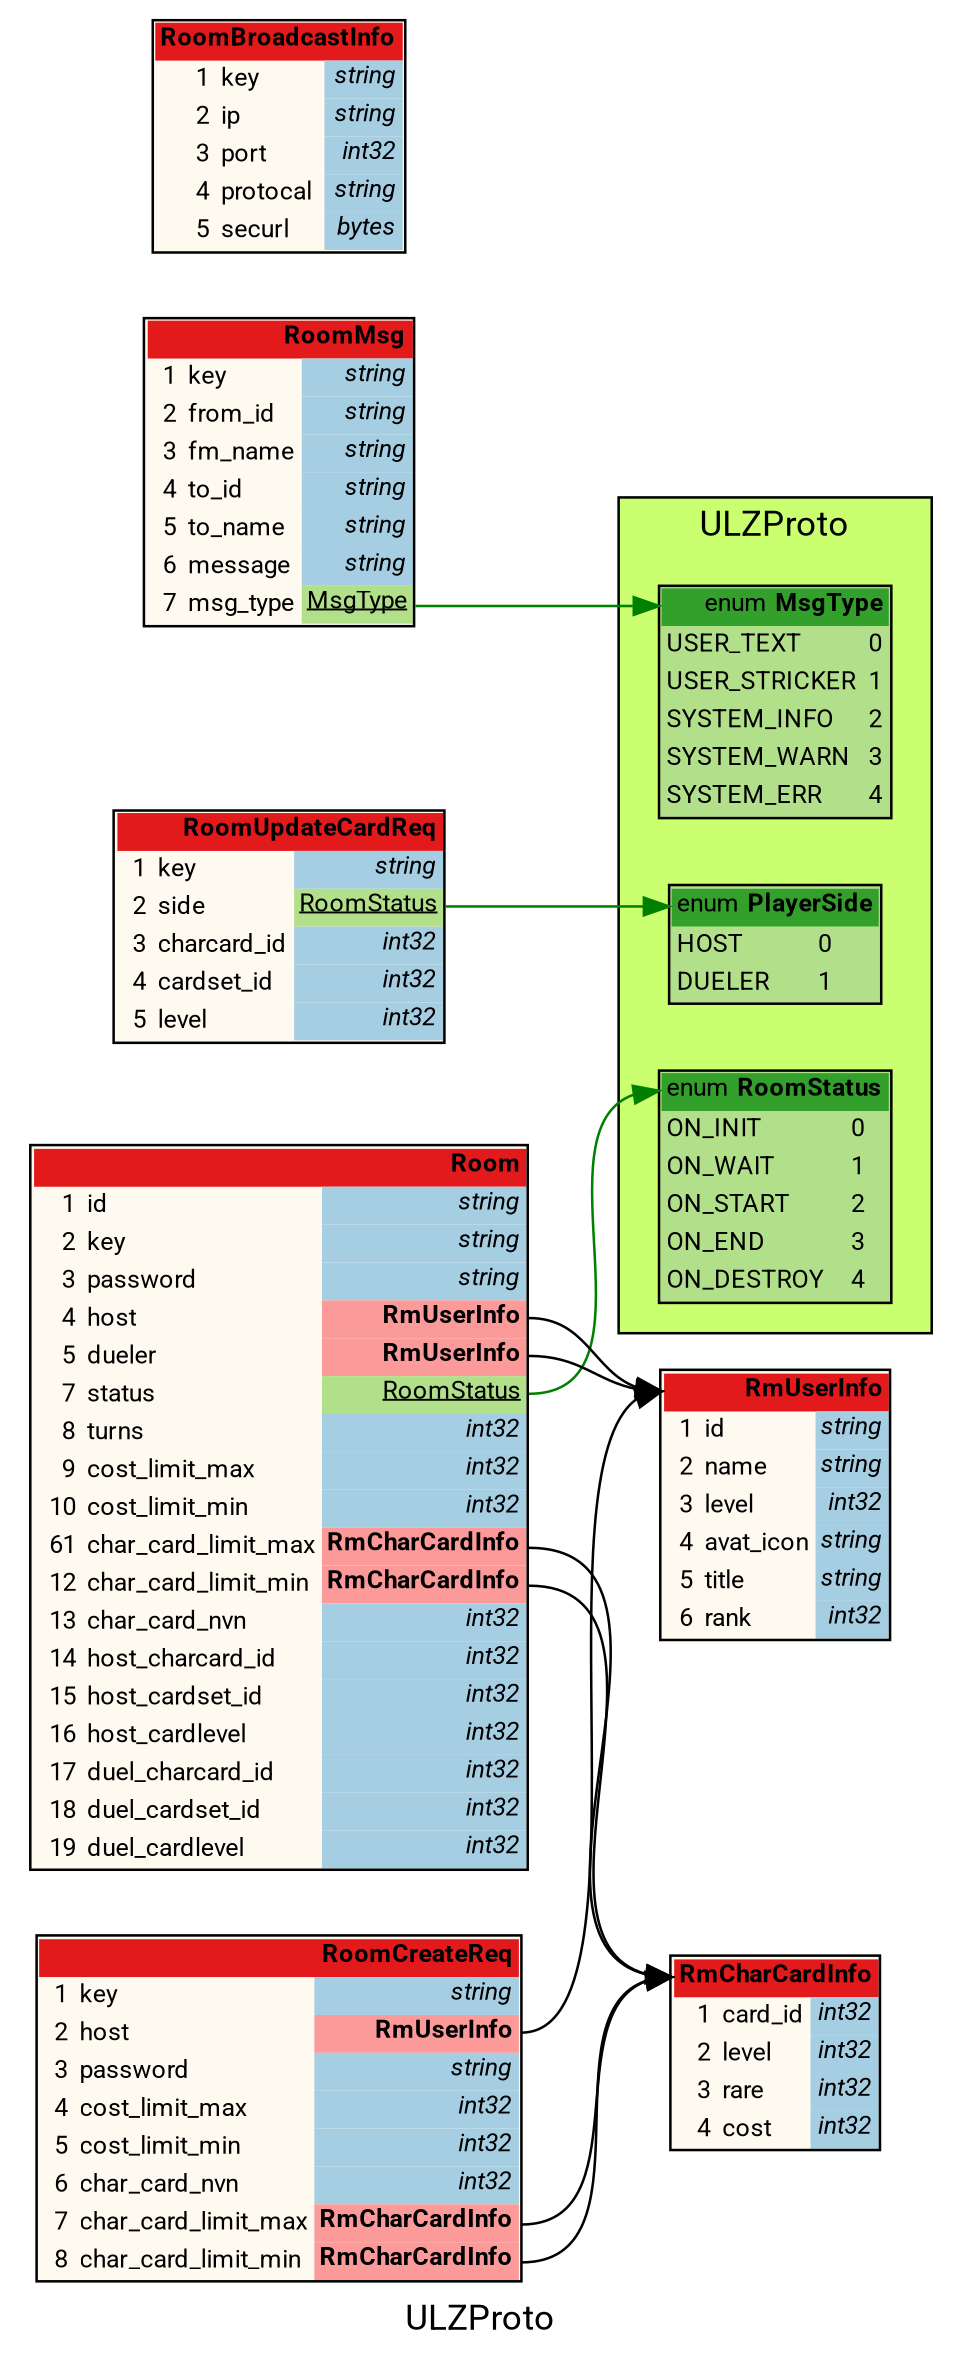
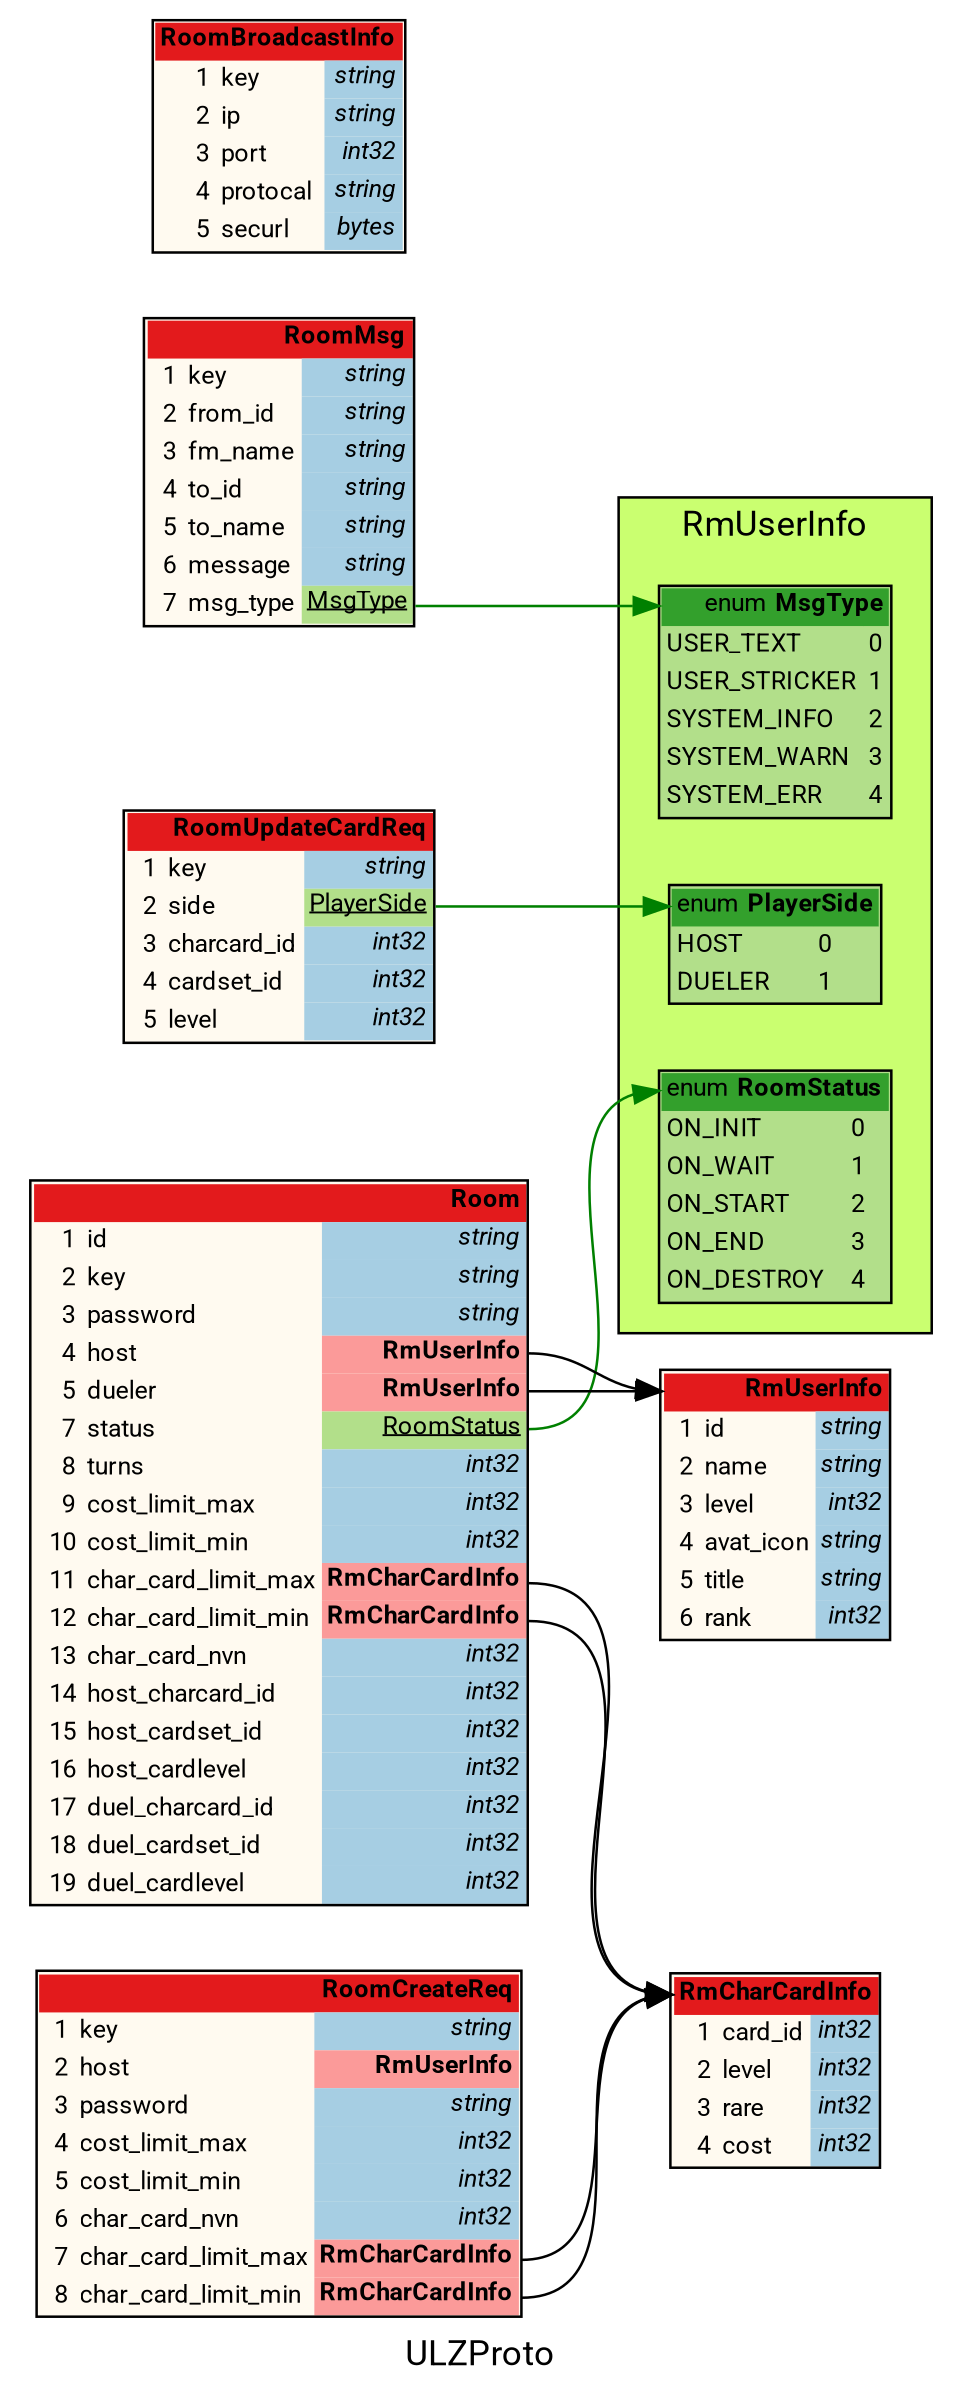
cluster "ULZProto": label "ULZProto" -> "RmUserInfo"
node "RoomUpdateCardReq": text "RoomStatus" -> "PlayerSide"
node "Room": text "61" -> "11"
edge "RoomCreateReq" -> "RmUserInfo": removed
